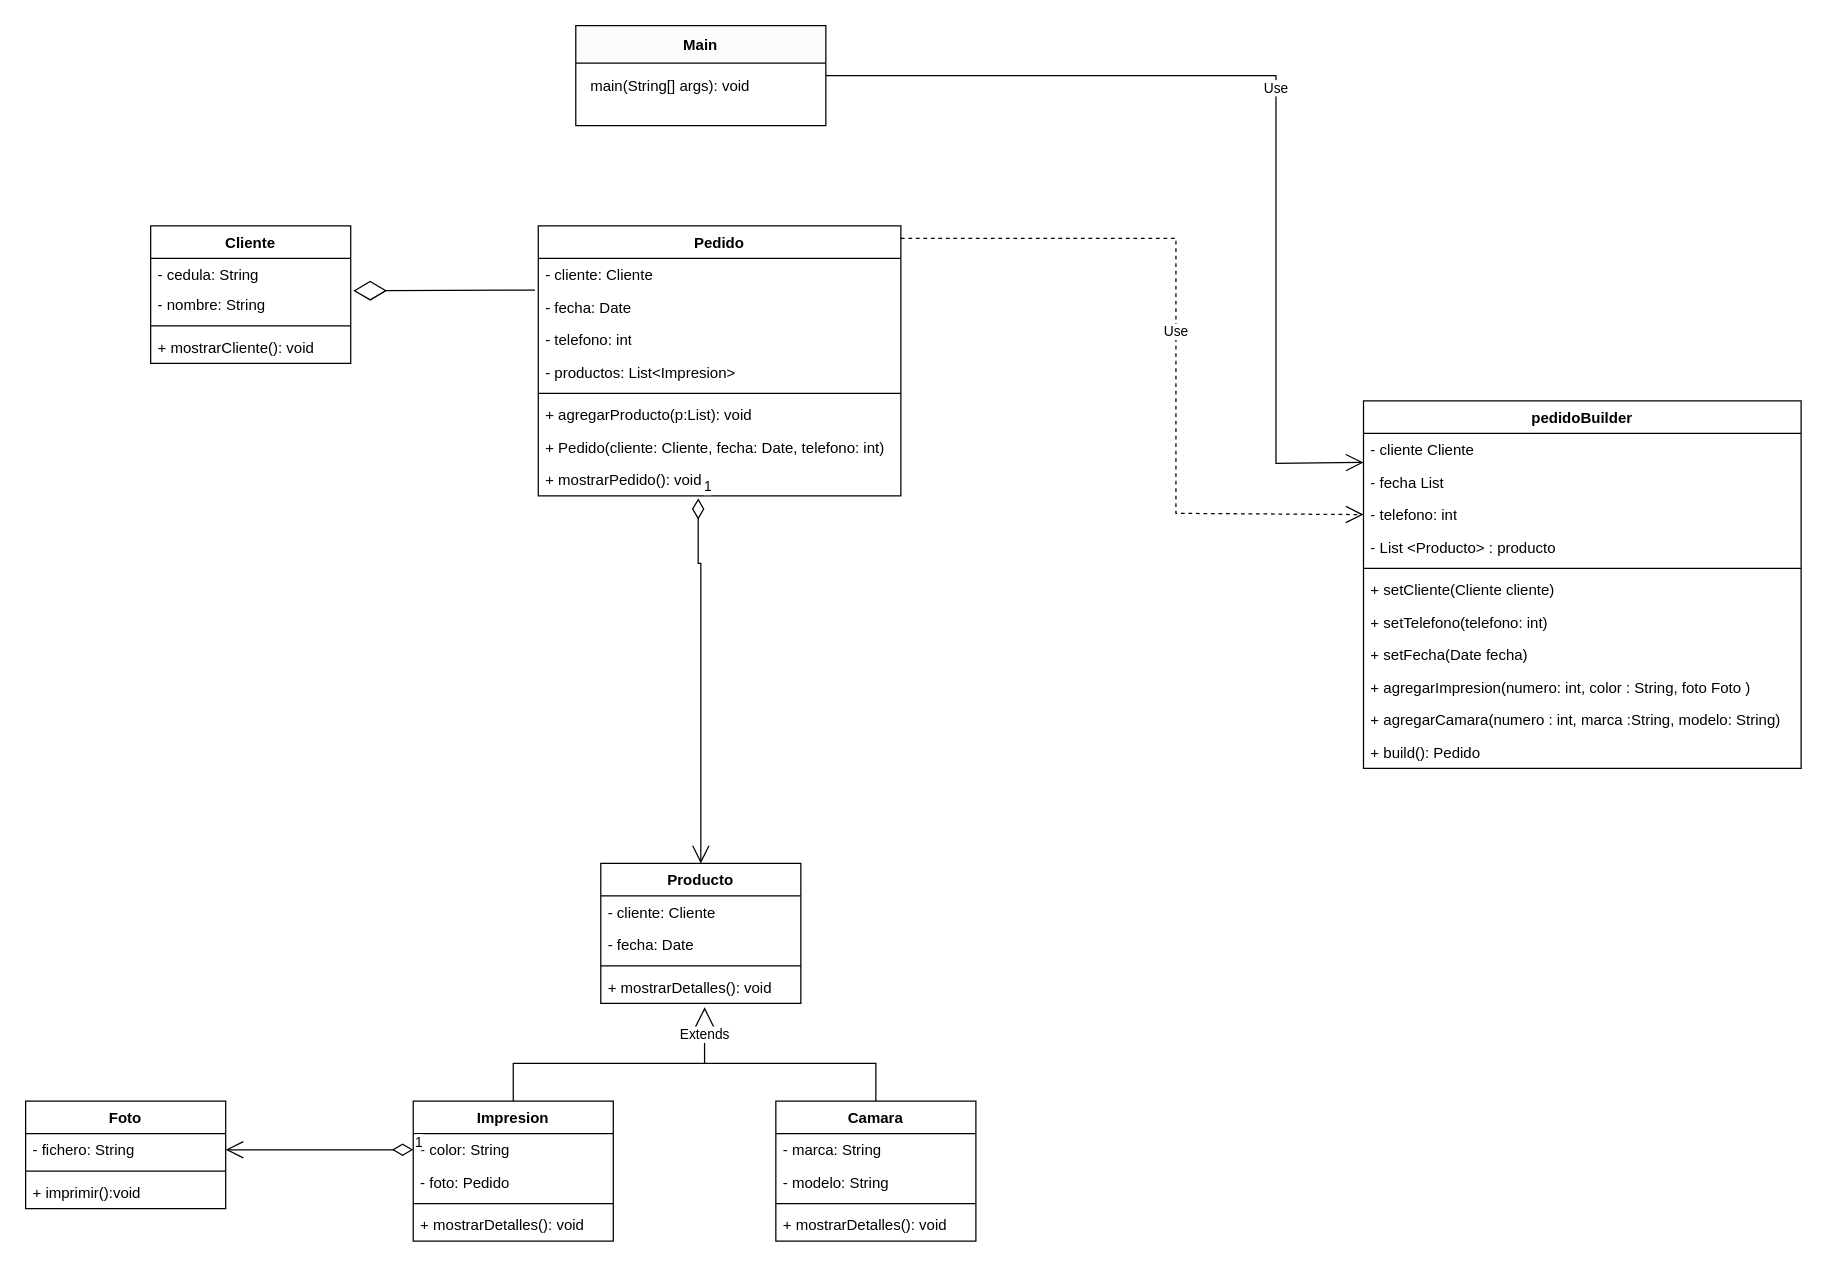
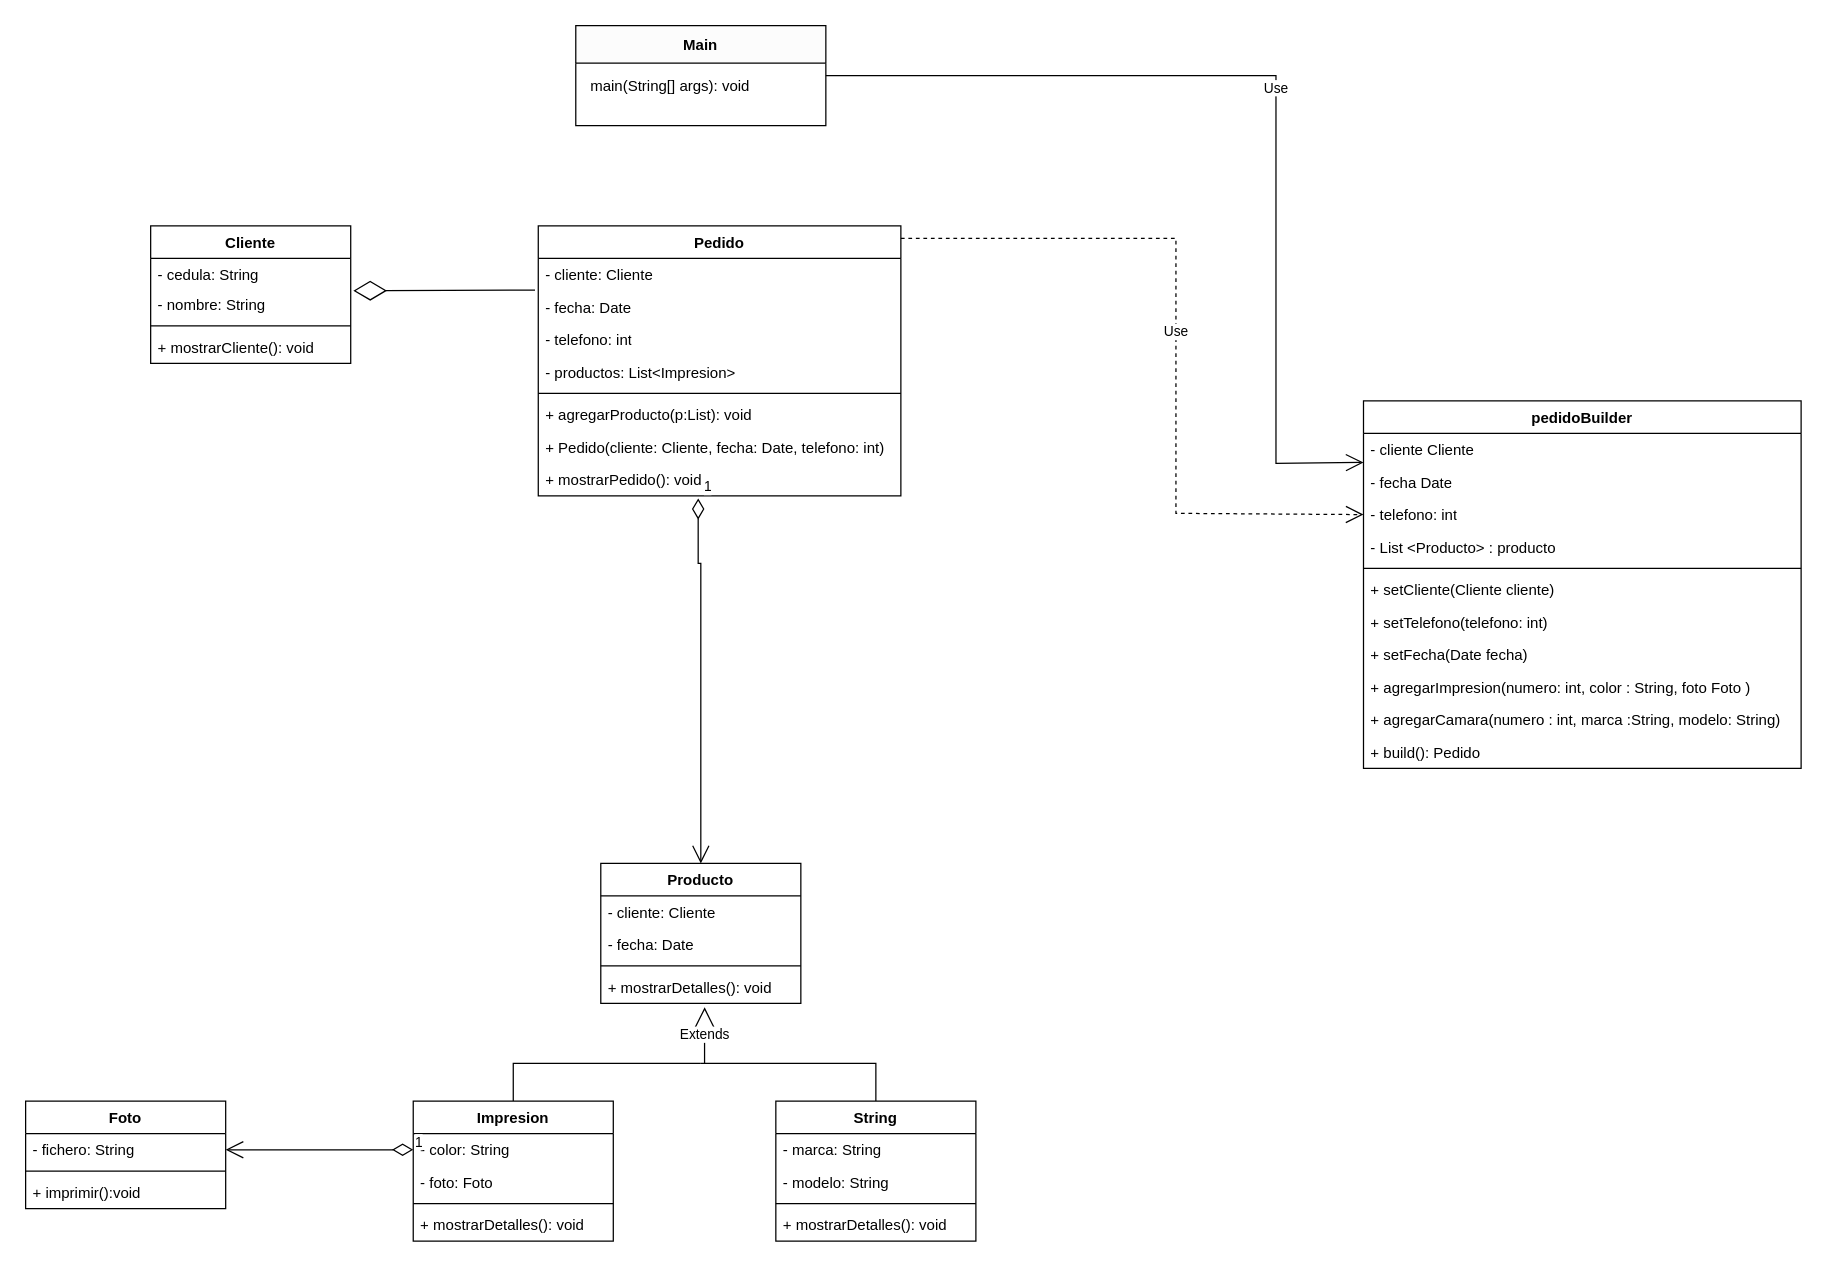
node "- fecha List": label "- fecha List" -> "- fecha Date"
node "Camara": label "Camara" -> "String"
node "- foto: Pedido": label "- foto: Pedido" -> "- foto: Foto"
